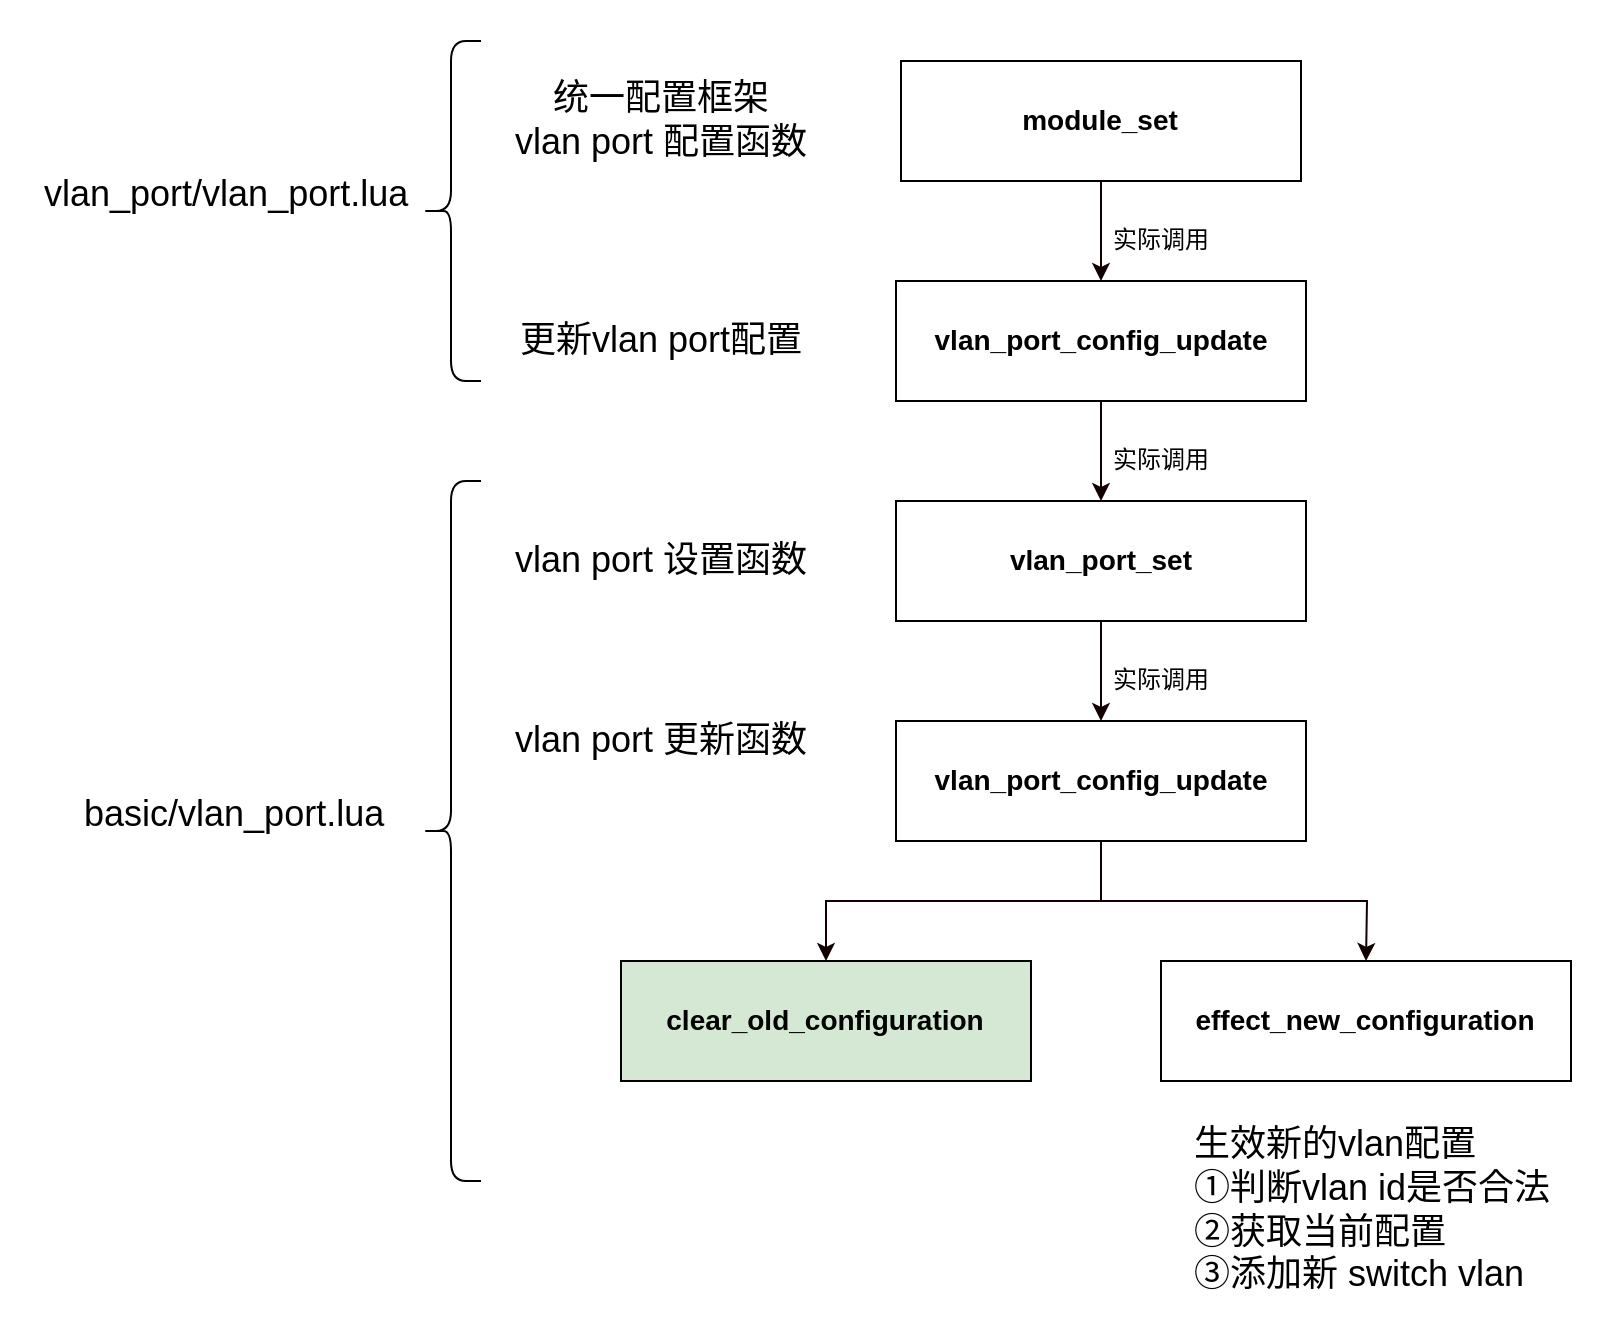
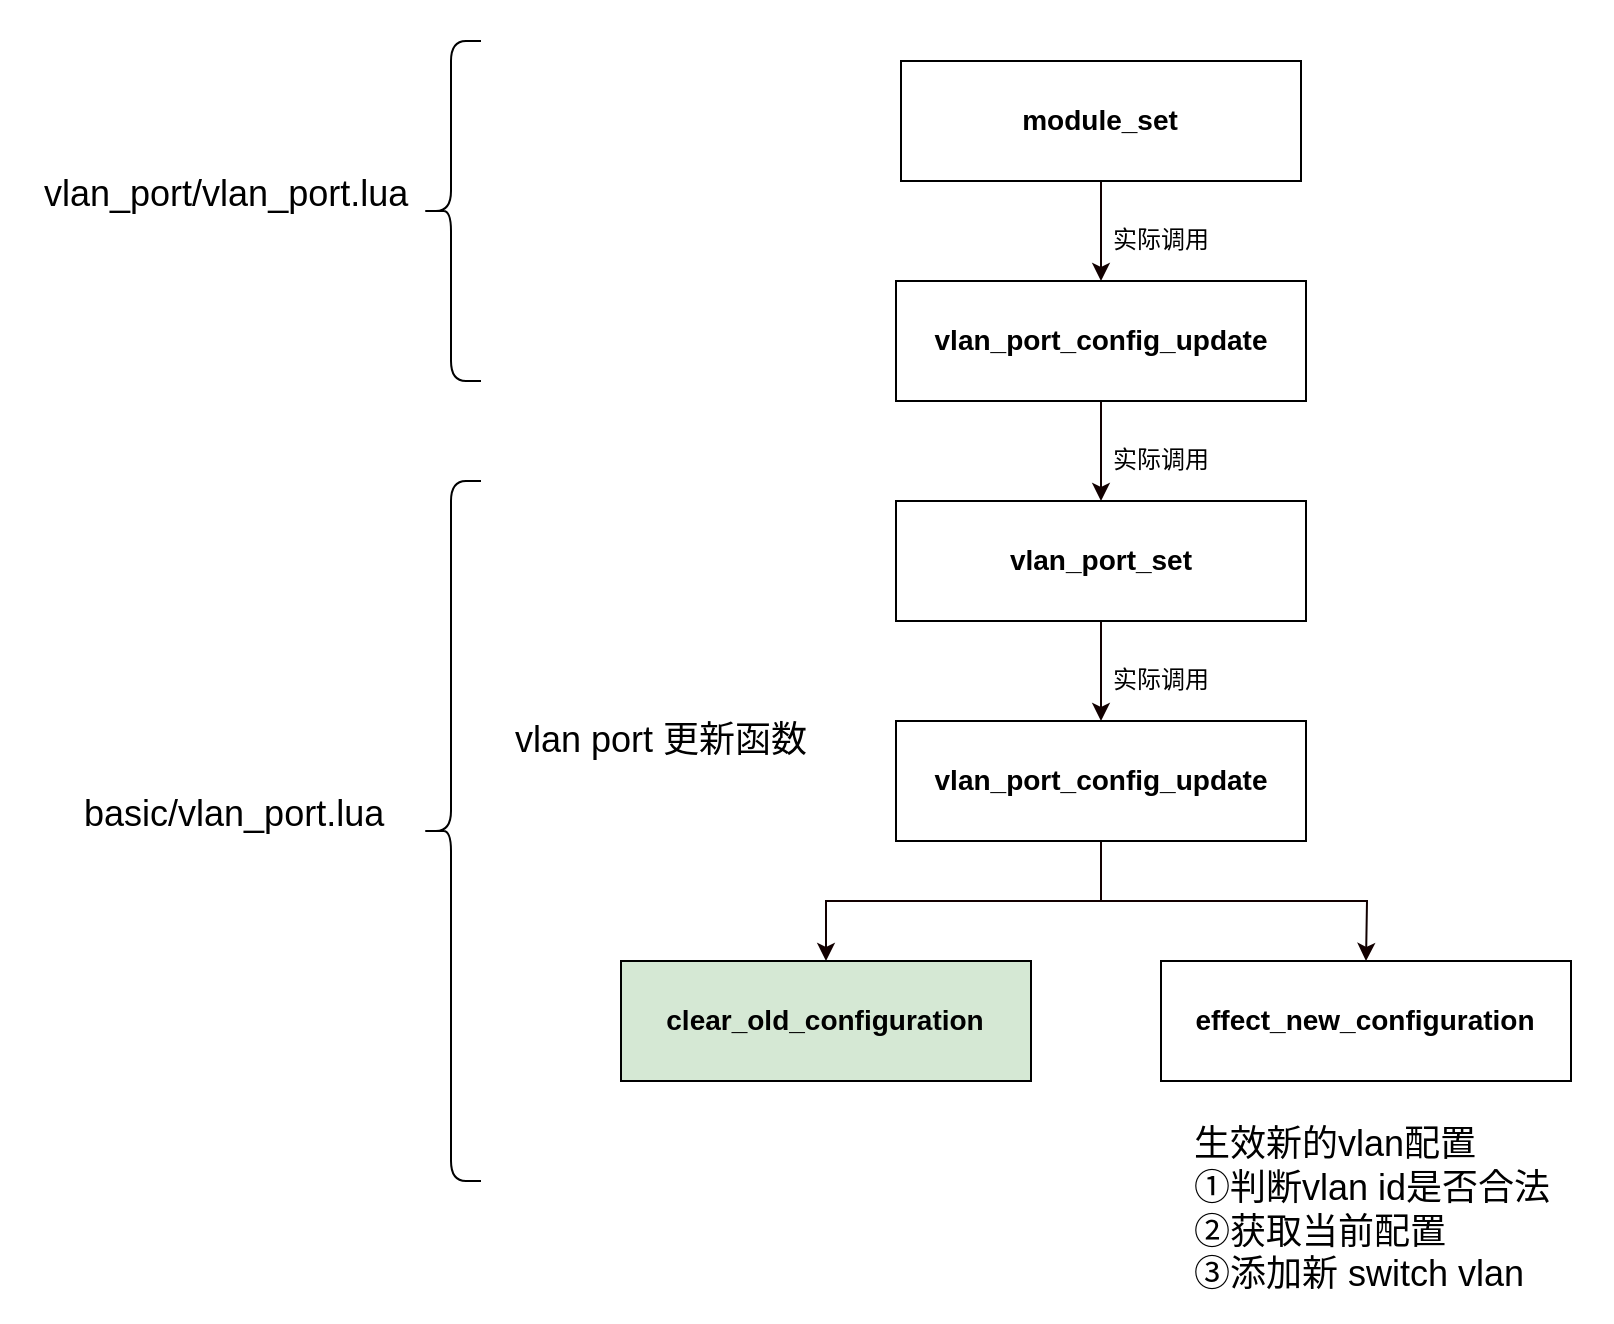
node "统一配置框架 vlan port 配置函数": removed
node "更新vlan port配置": removed
node "vlan port 设置函数": removed
